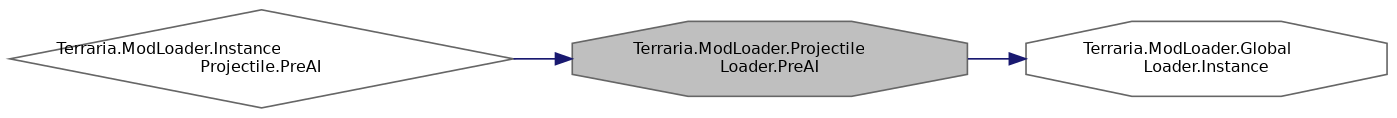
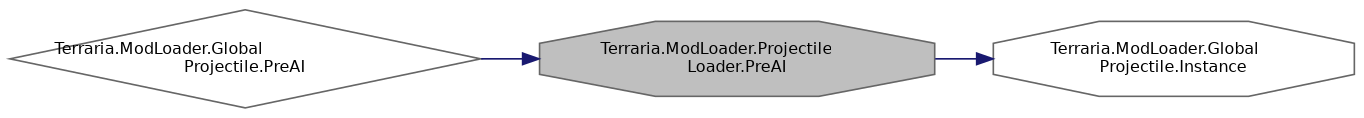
node "Terraria.ModLoader.Instance Projectile.PreAI": label "Terraria.ModLoader.Instance Projectile.PreAI" -> "Terraria.ModLoader.Global Projectile.PreAI"
node "Terraria.ModLoader.Global Loader.Instance": label "Terraria.ModLoader.Global Loader.Instance" -> "Terraria.ModLoader.Global Projectile.Instance"
